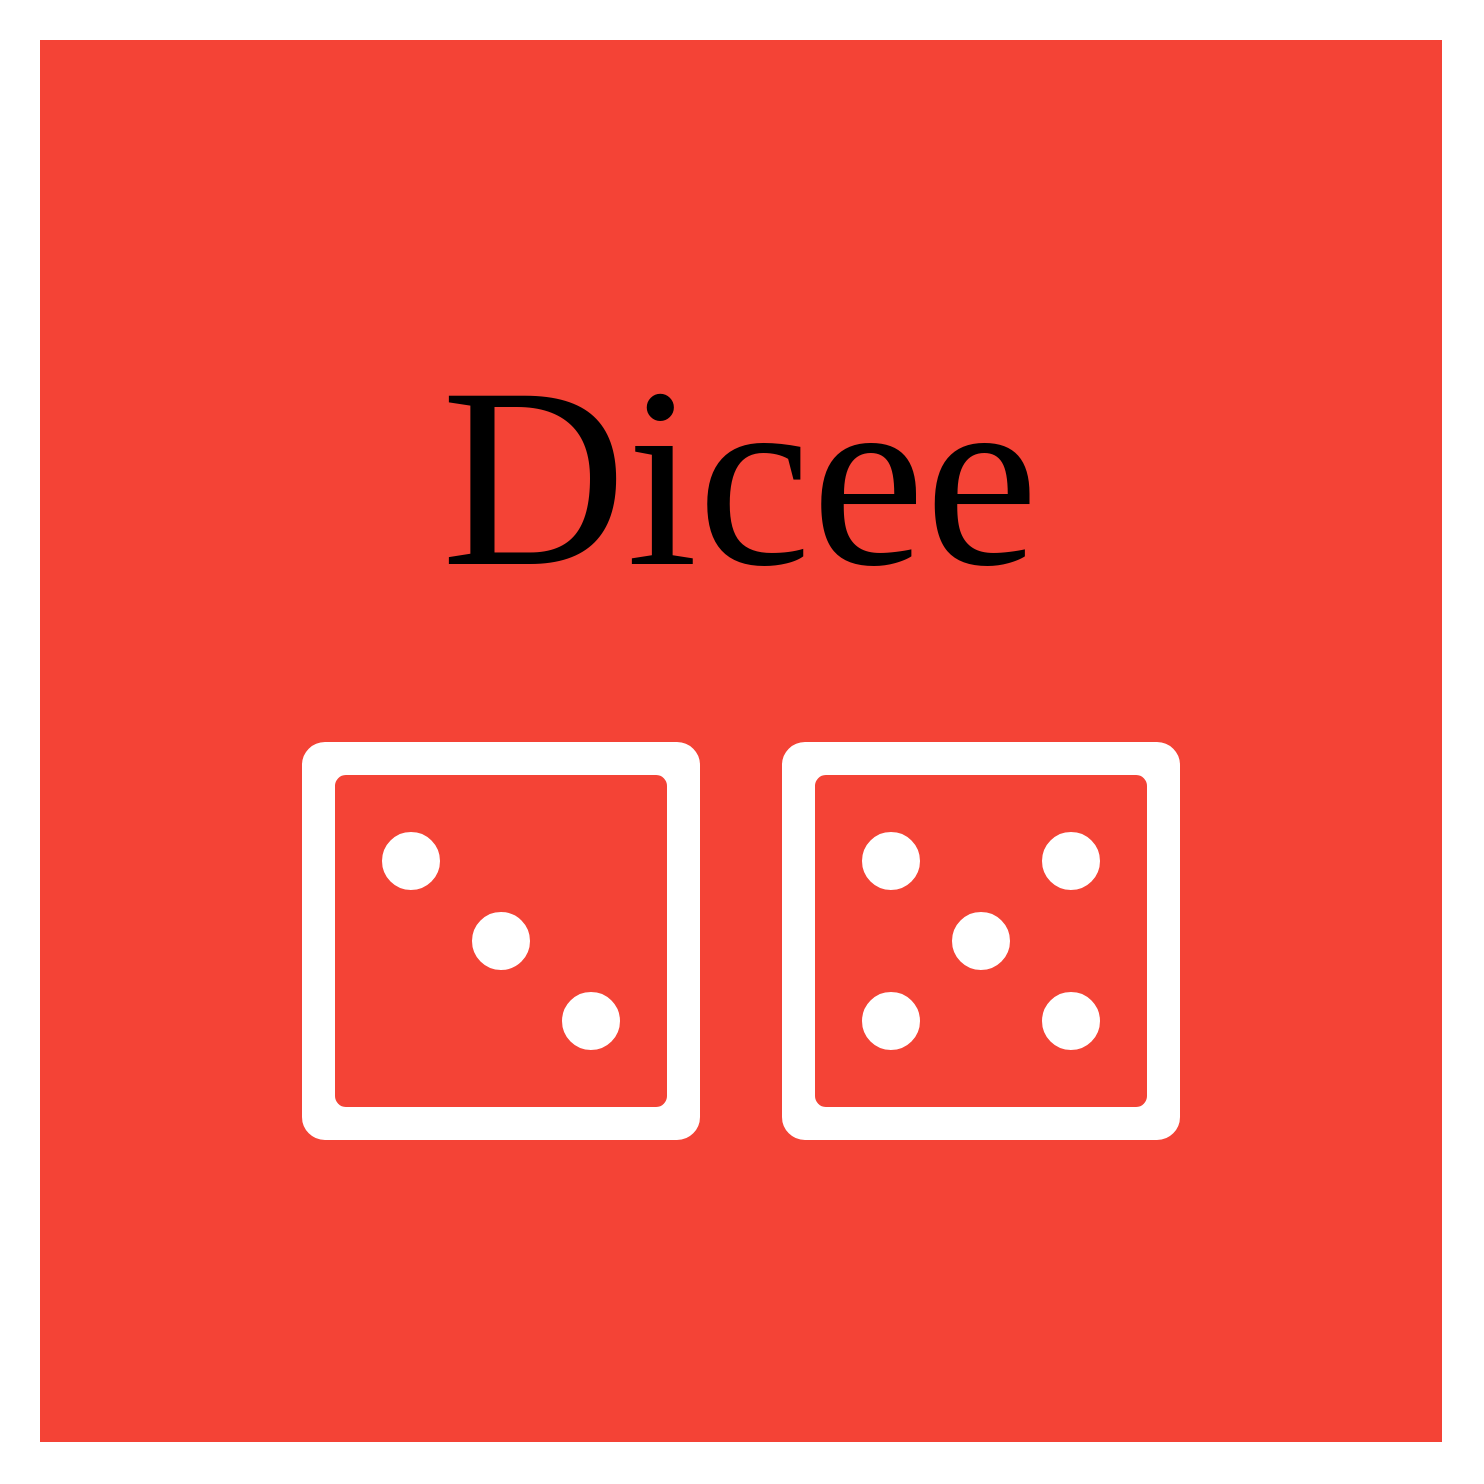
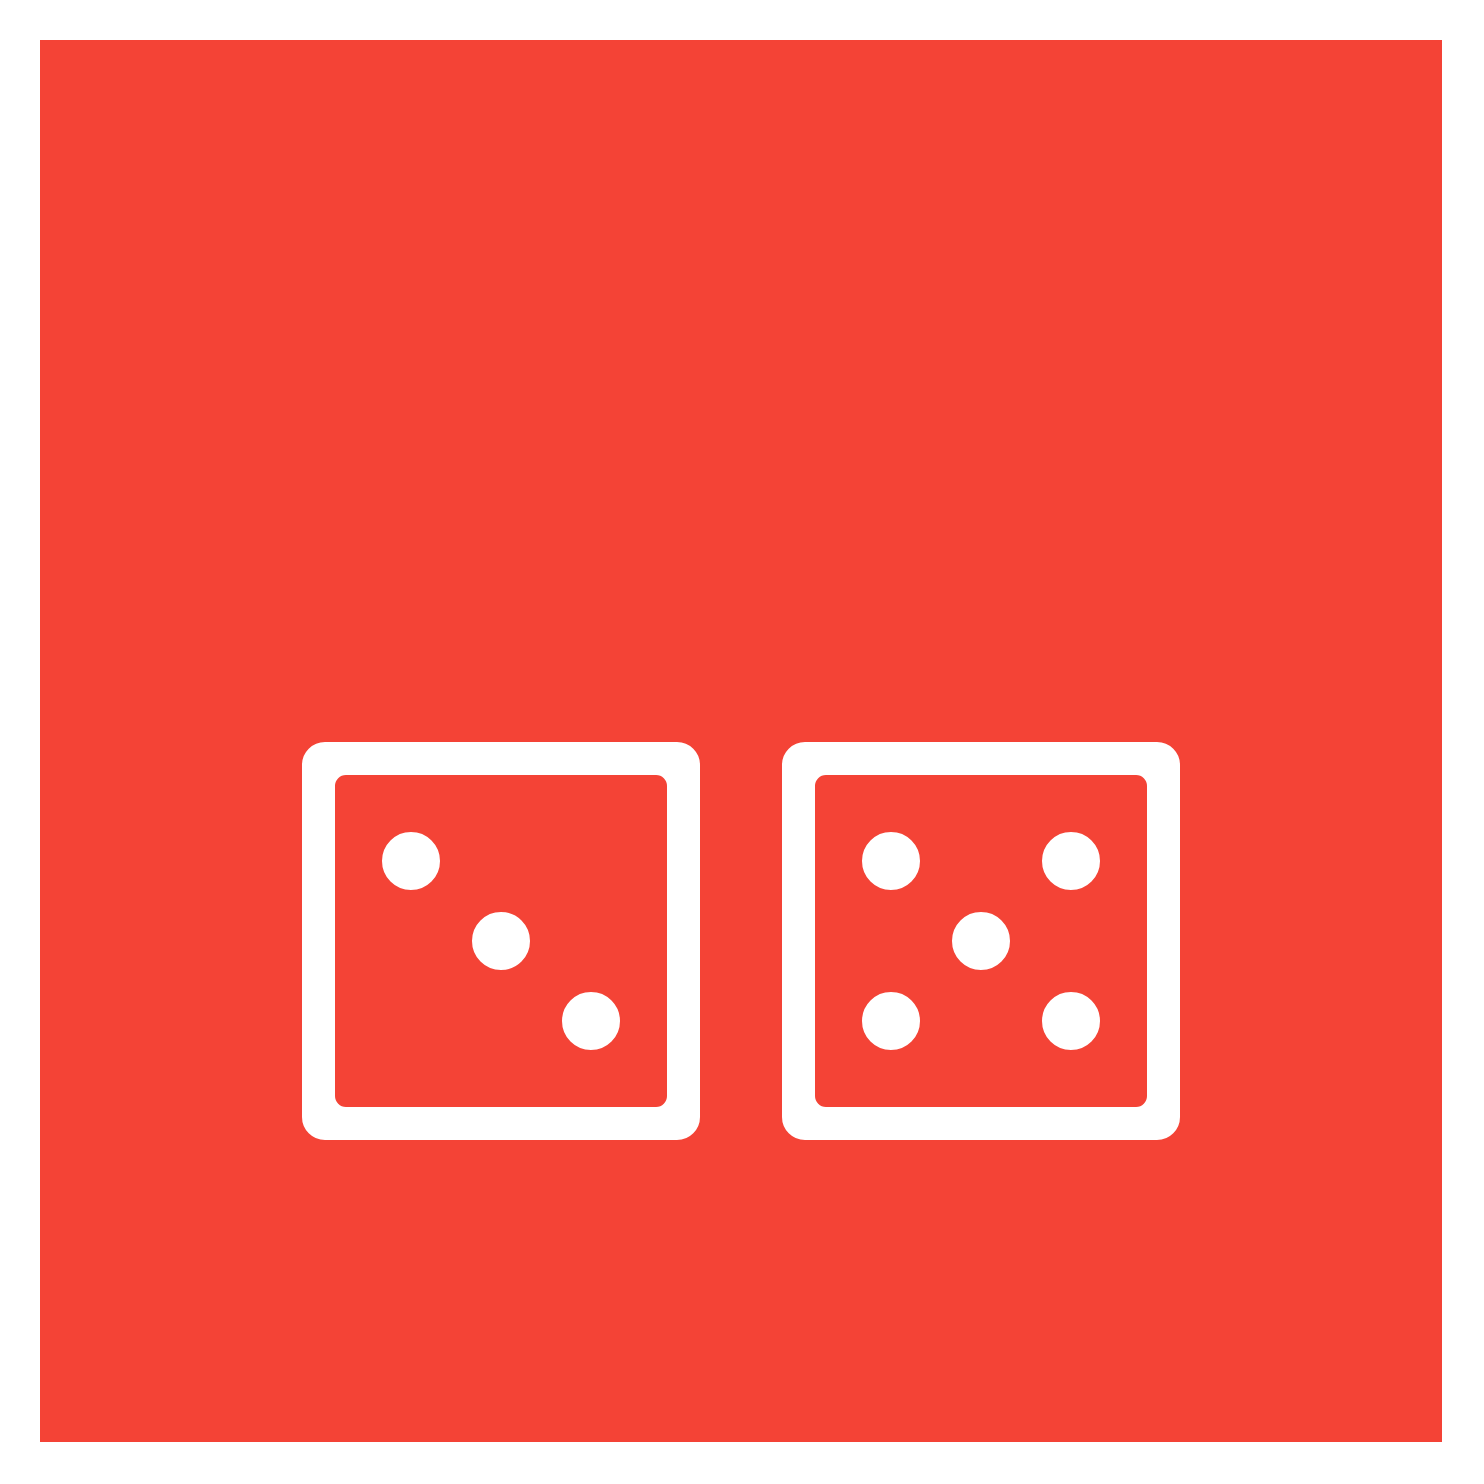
node "Dicee": removed
